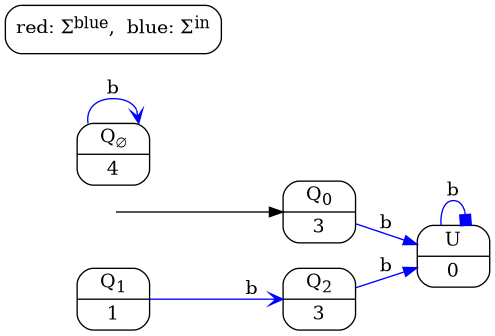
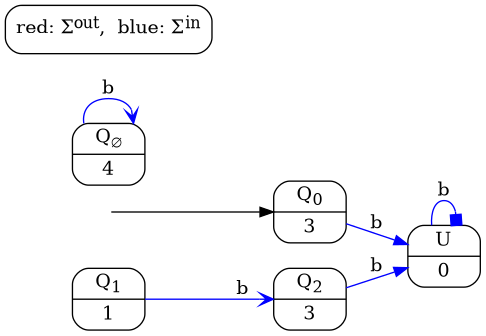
node "red: Σ": text "blue" -> "out"
